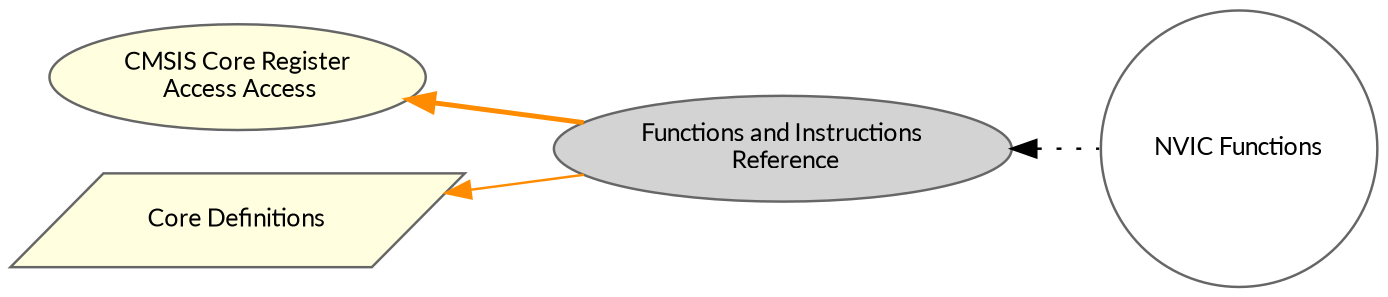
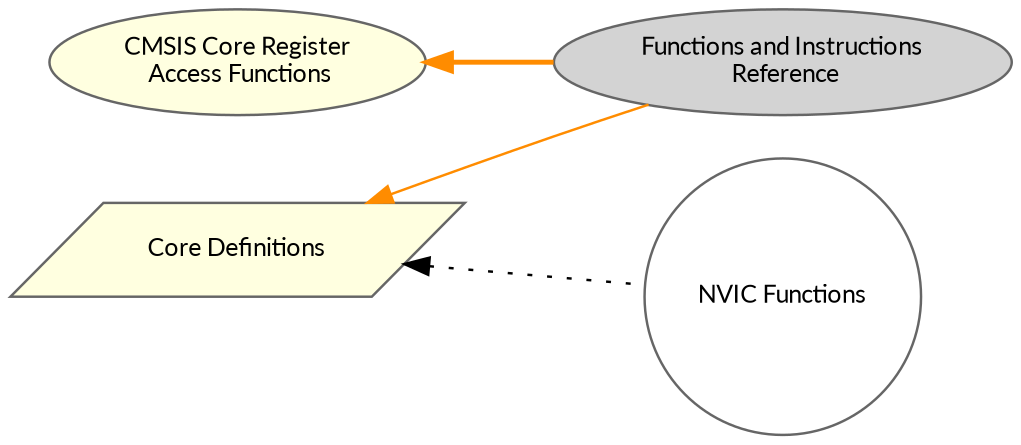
node "CMSIS Core Register Access Access": label "CMSIS Core Register Access Access" -> "CMSIS Core Register Access Functions"
edge "NVIC Functions" -> "Functions and Instructions Reference": now "NVIC Functions" -> "Core Definitions"
